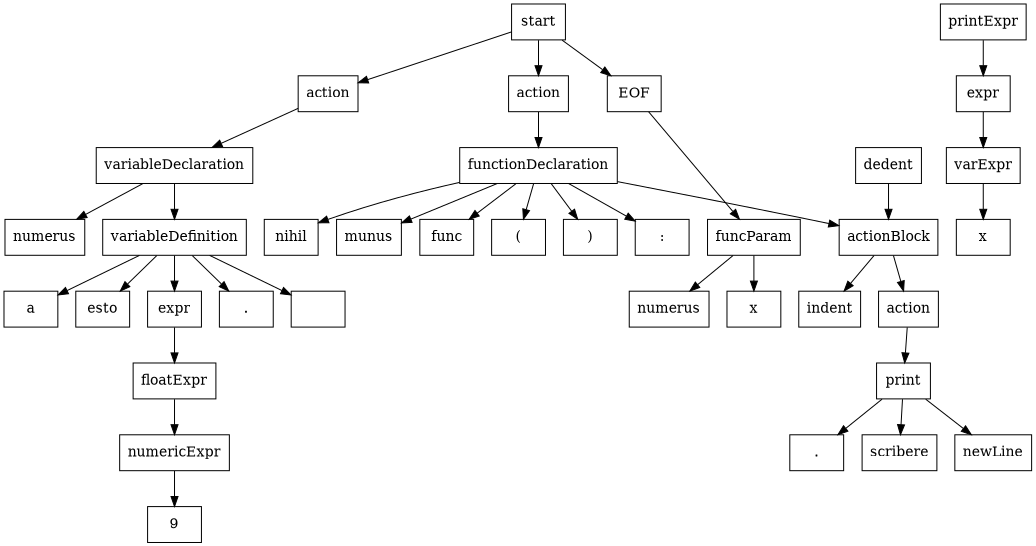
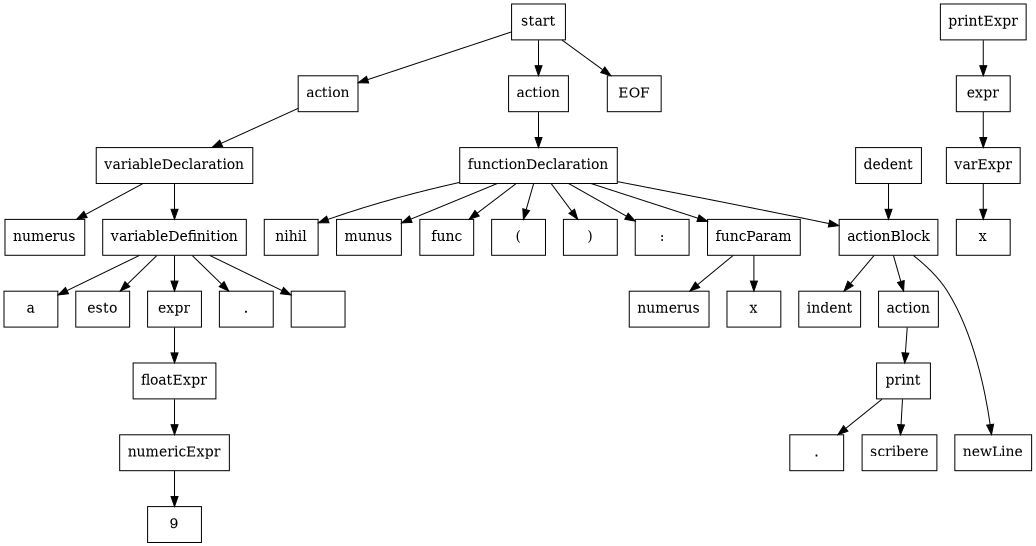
edge "EOF" -> "funcParam": now "functionDeclaration" -> "funcParam"
edge "print" -> "newLine": now "actionBlock" -> "newLine"
